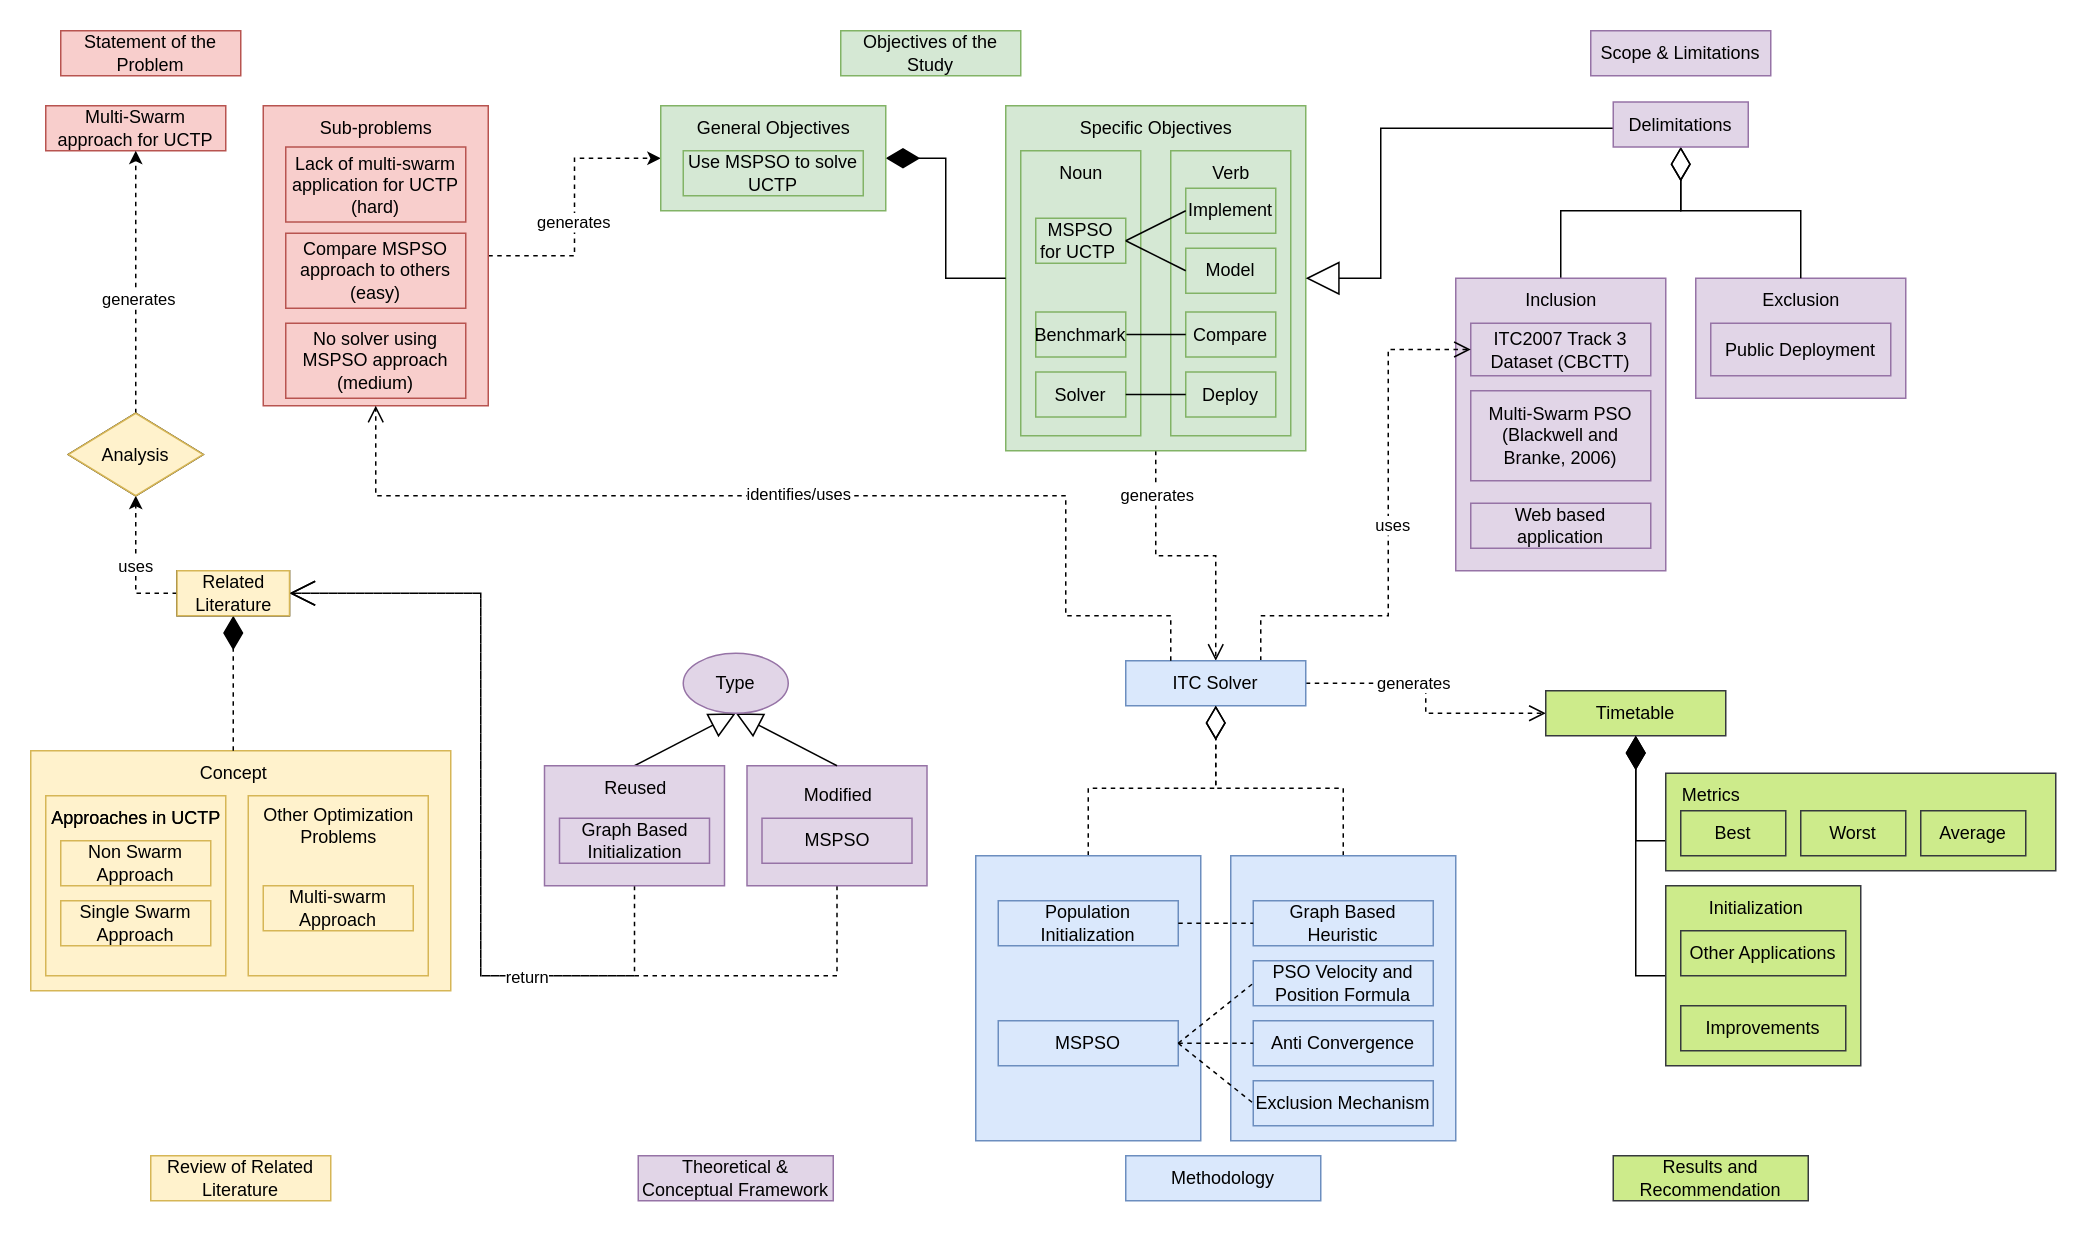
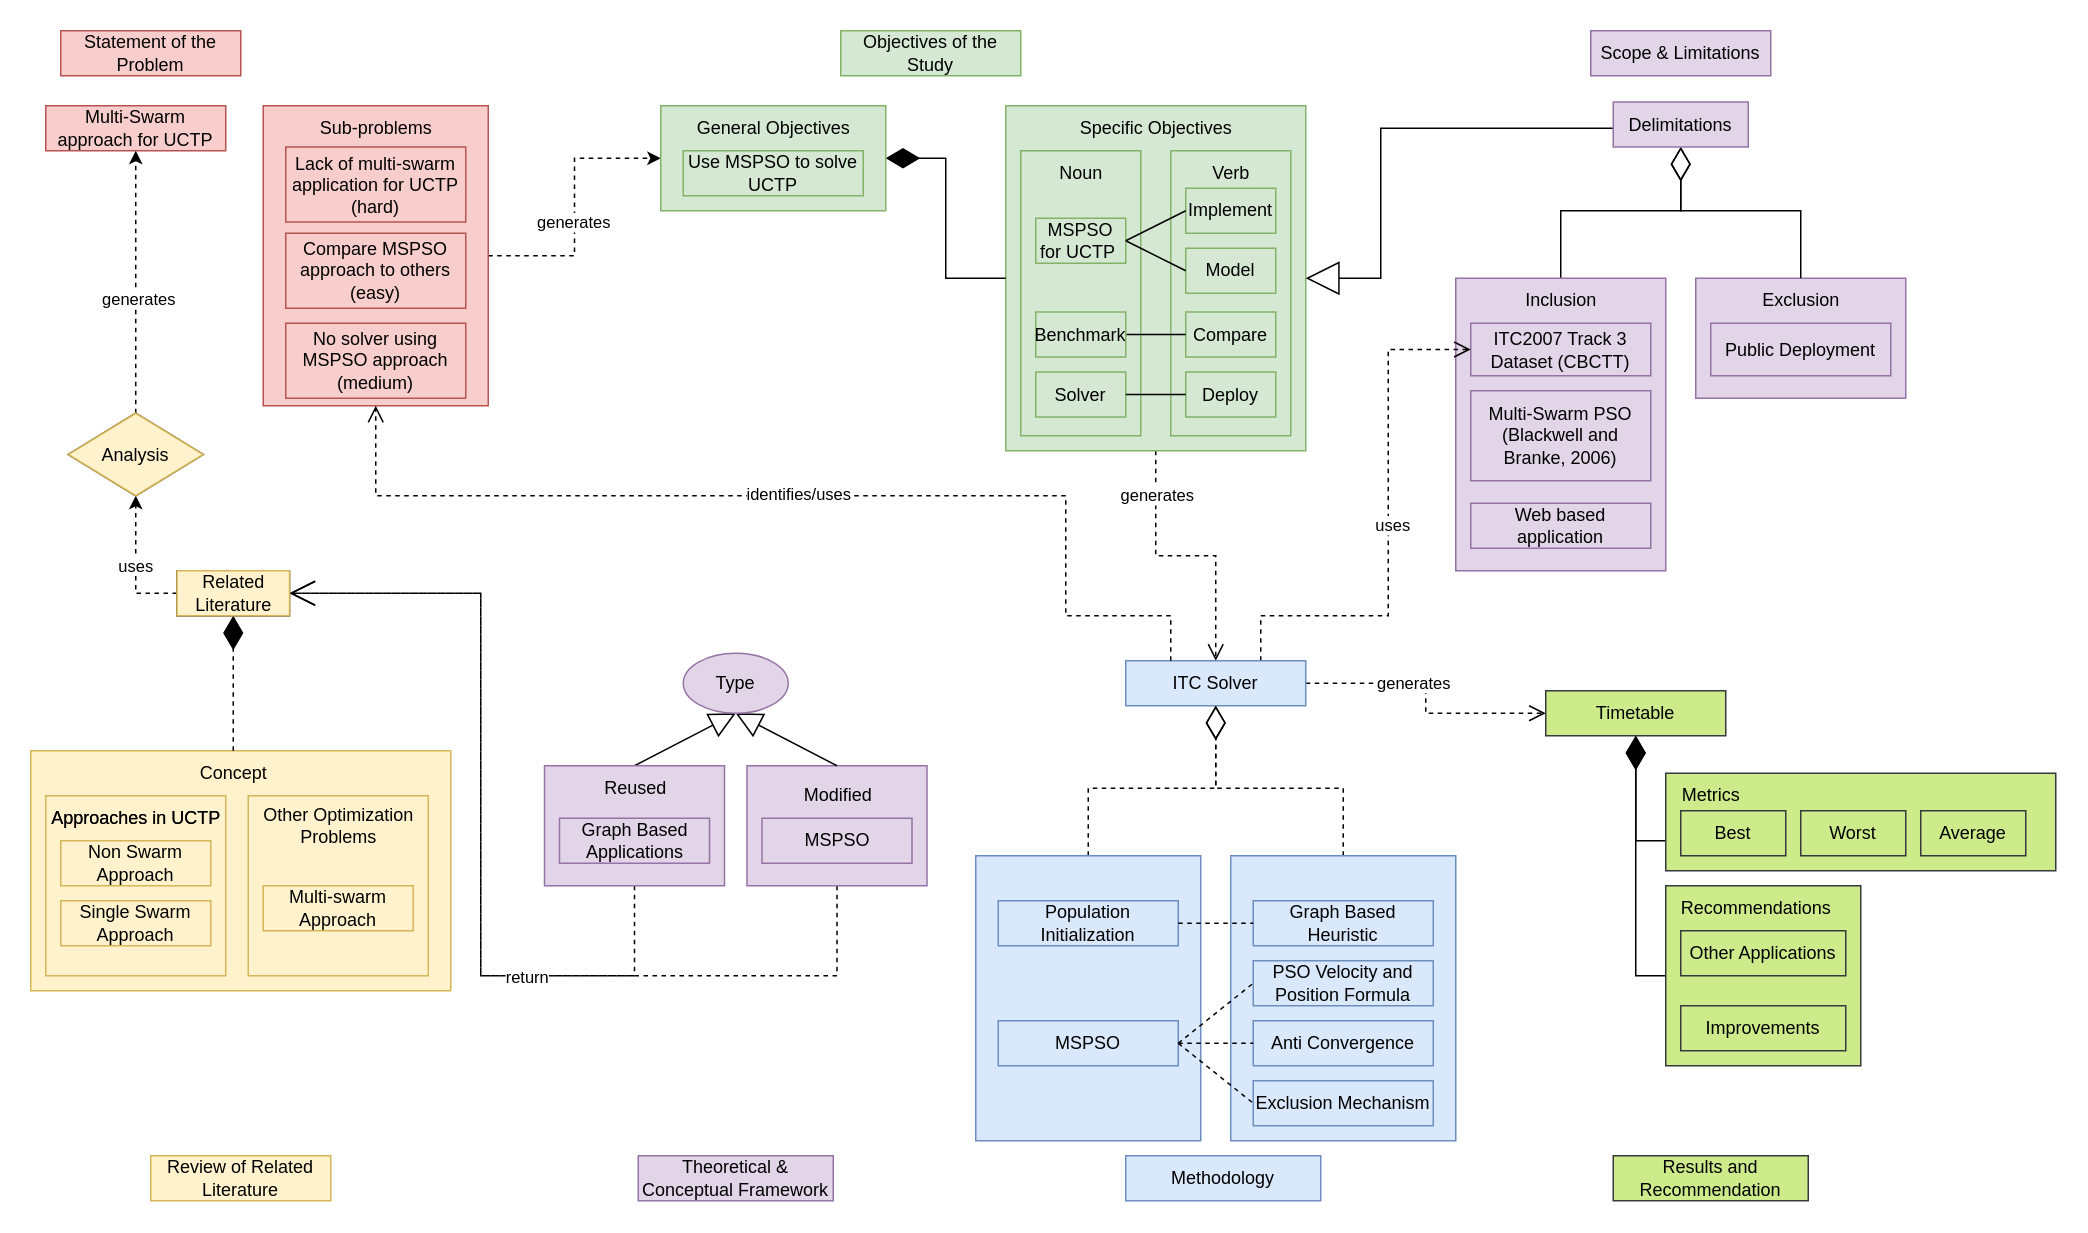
node "Graph Based Initialization": label "Graph Based Initialization" -> "Graph Based Applications"
node "Initialization": label "Initialization" -> "Recommendations"
